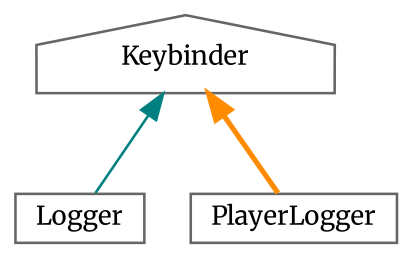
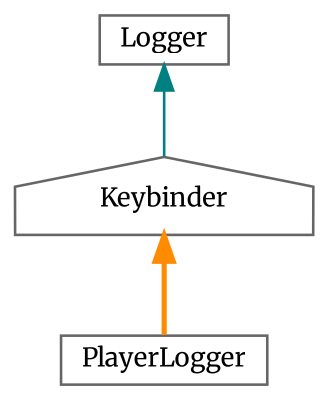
edge "Logger" -> "Keybinder": reversed
